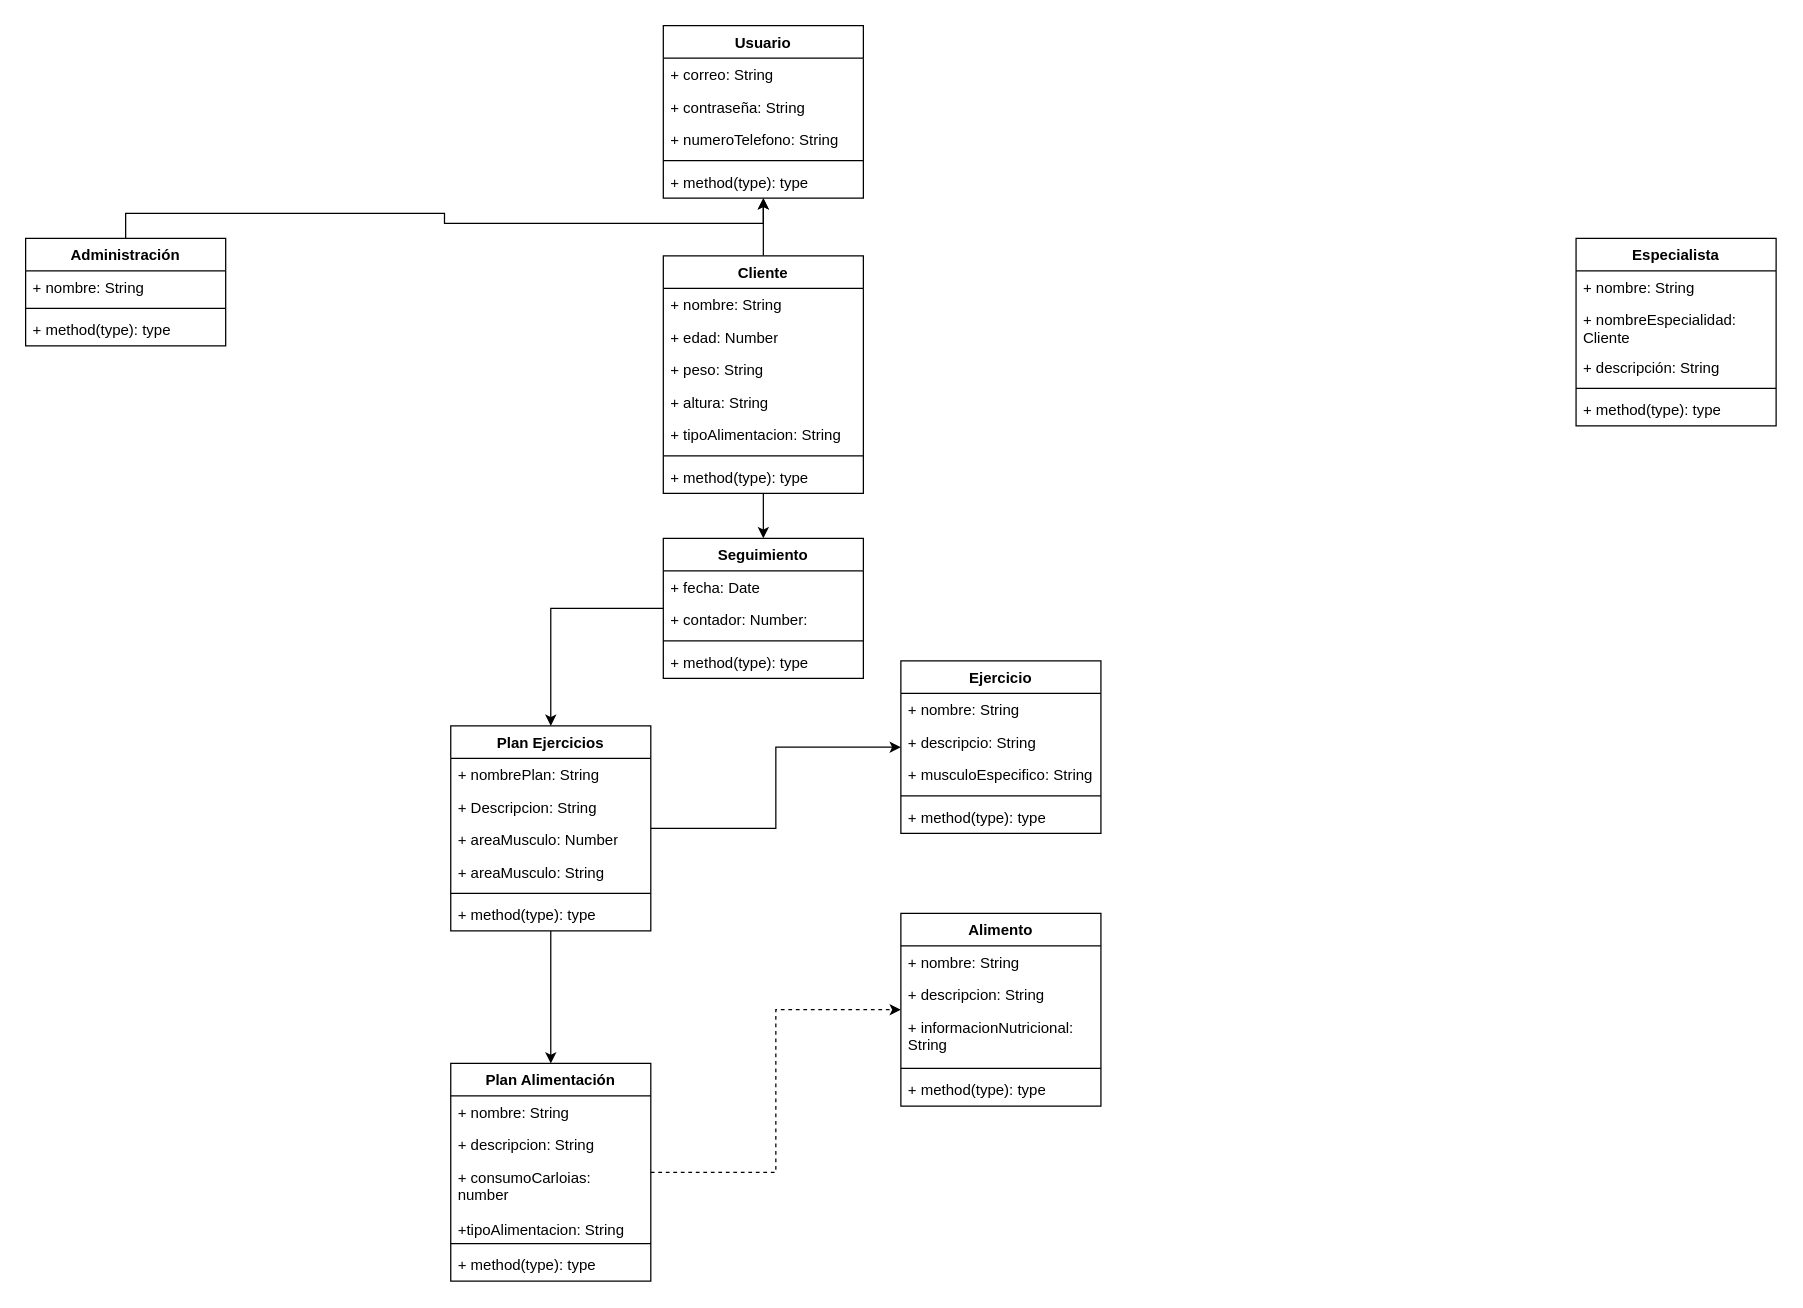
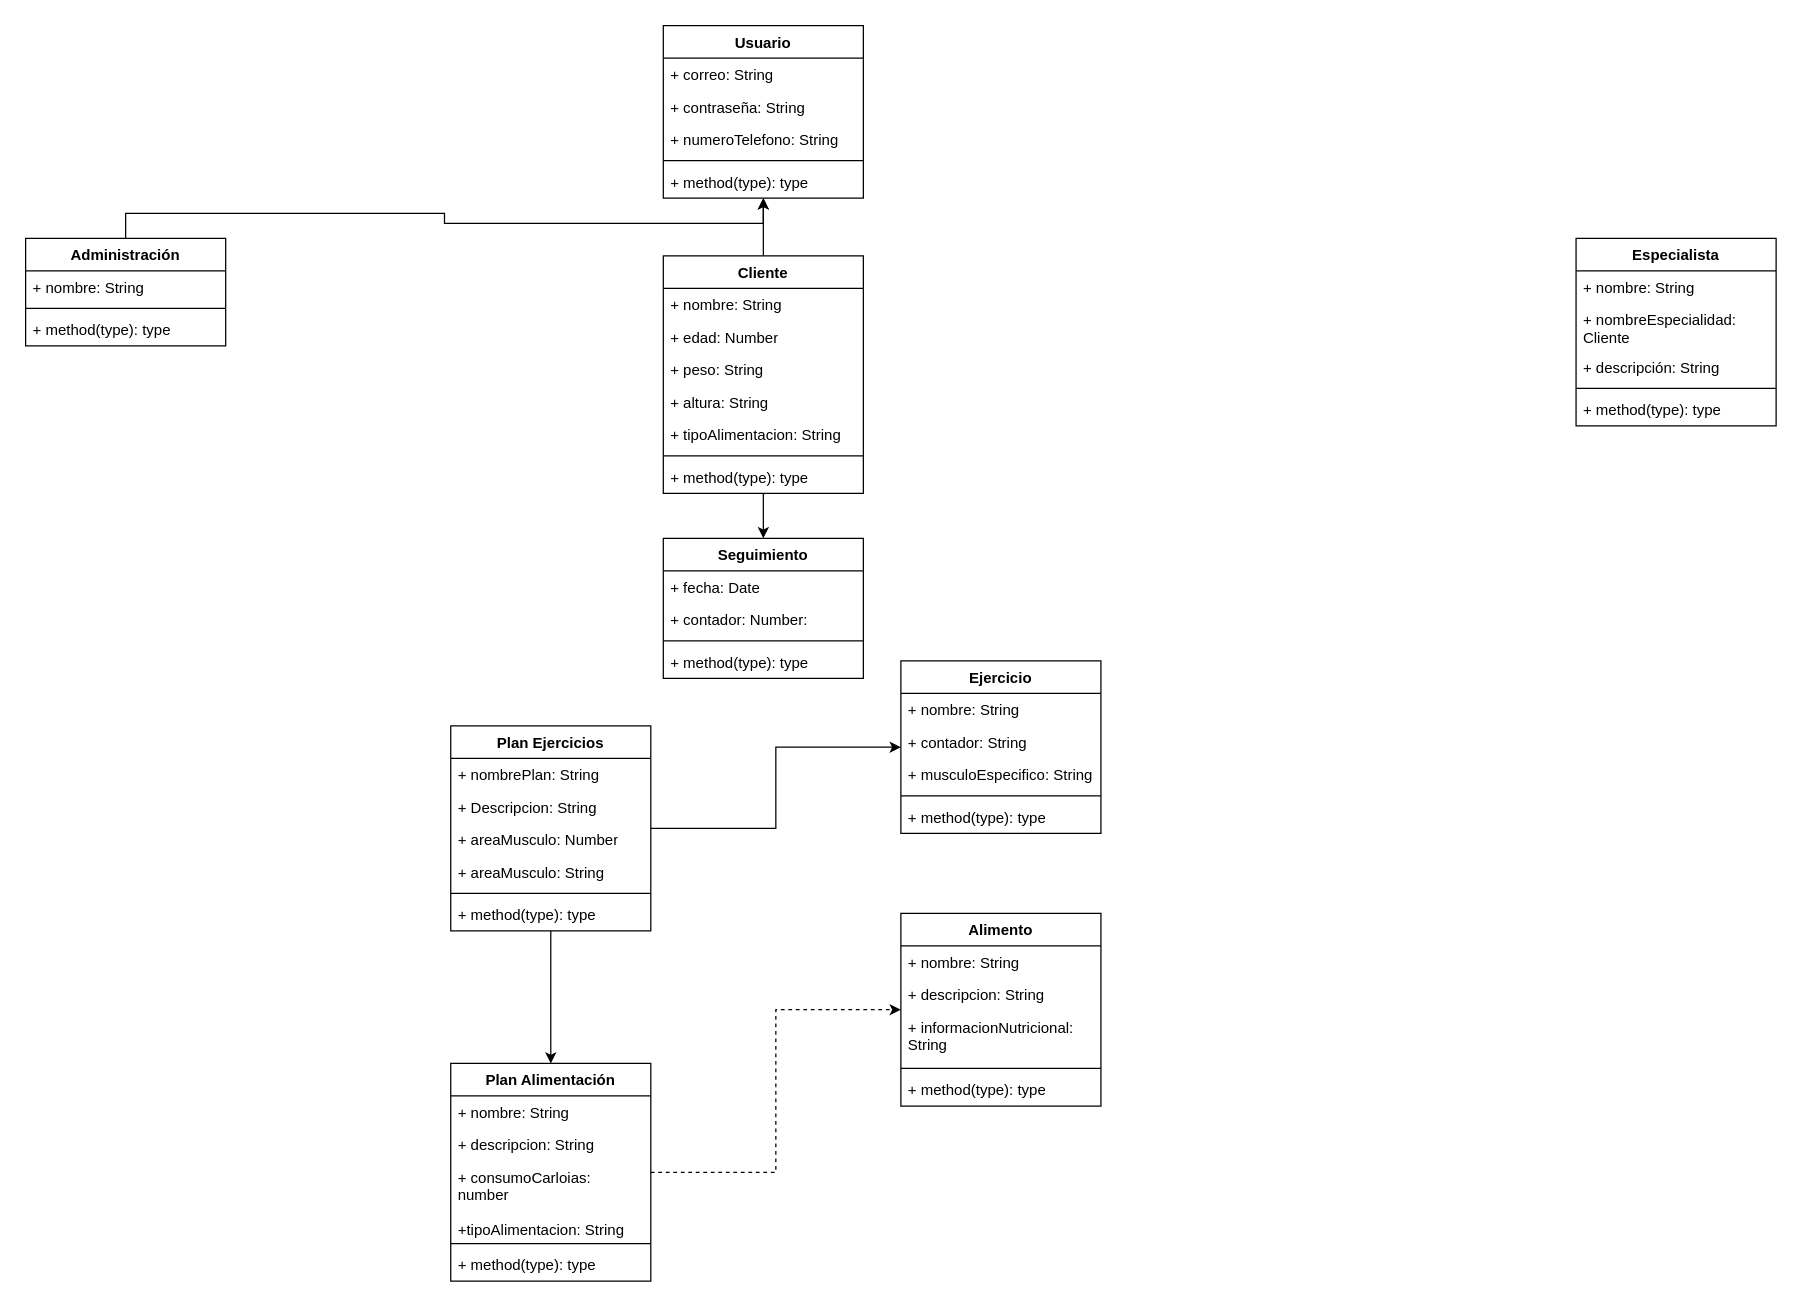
edge "Seguimiento" -> "Plan Ejercicios": removed
node "+ descripcio: String": label "+ descripcio: String" -> "+ contador: String"
